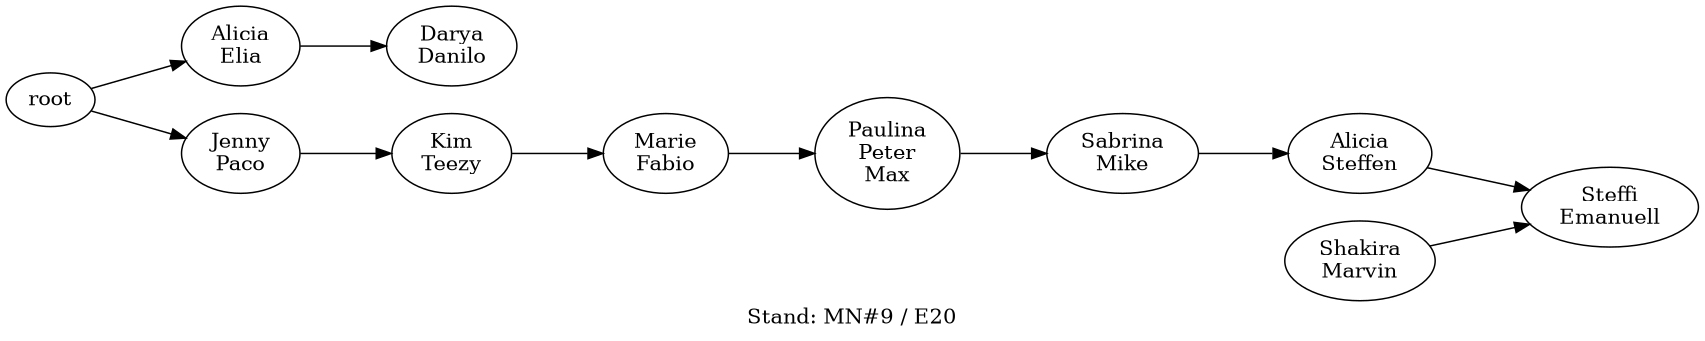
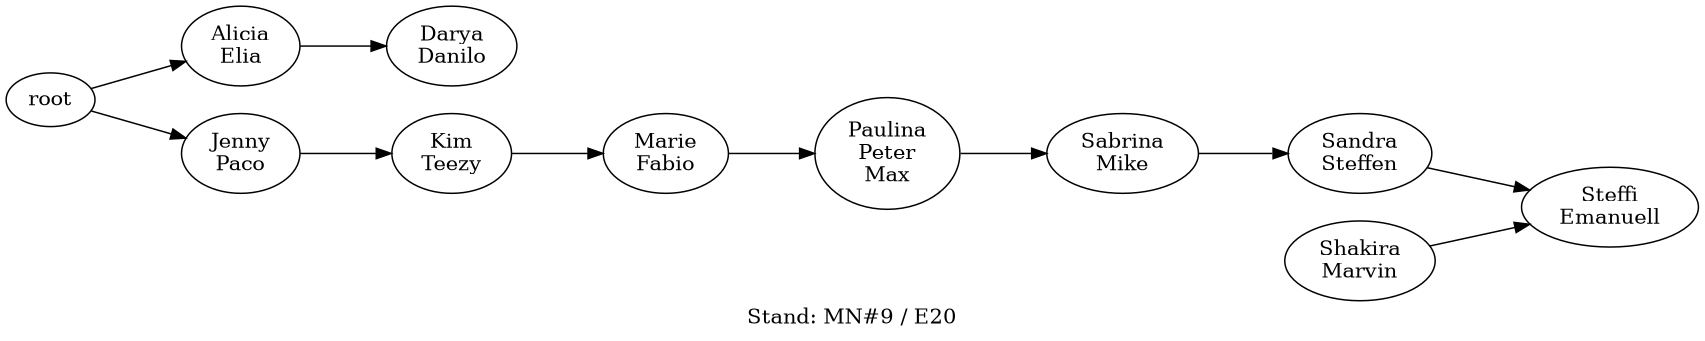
node "Alicia Steffen": label "Alicia Steffen" -> "Sandra Steffen"
